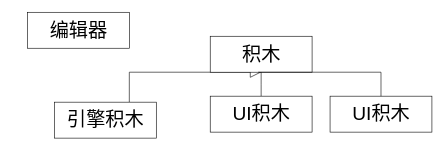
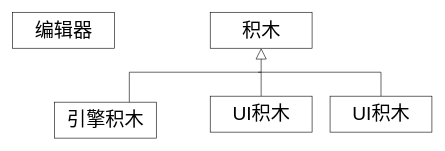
node "编辑器": moved (78, 30) -> (63, 30)
node "积木": moved (261, 54) -> (261, 30)
